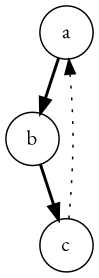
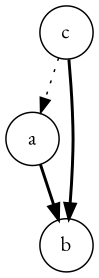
edge "b" -> "c": reversed
